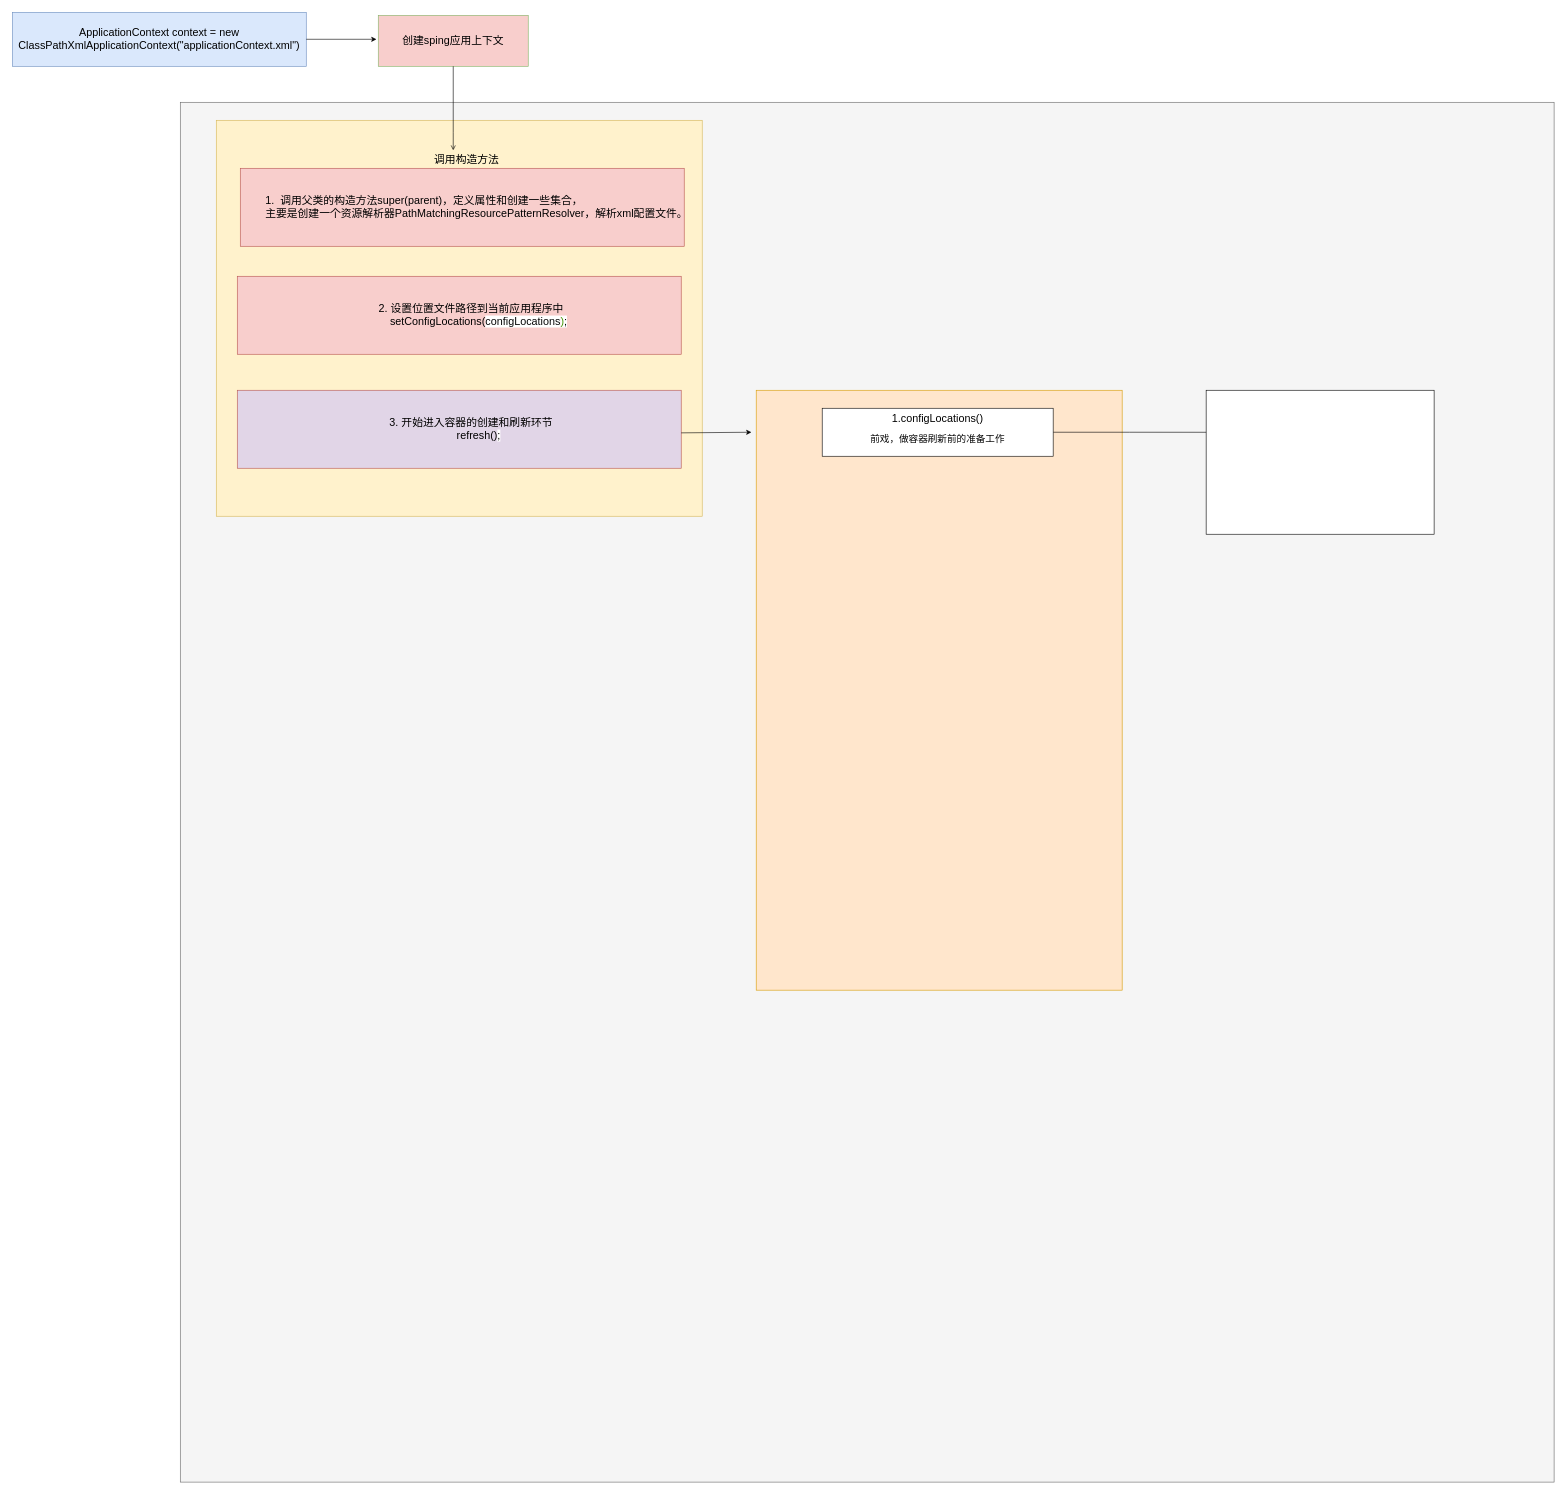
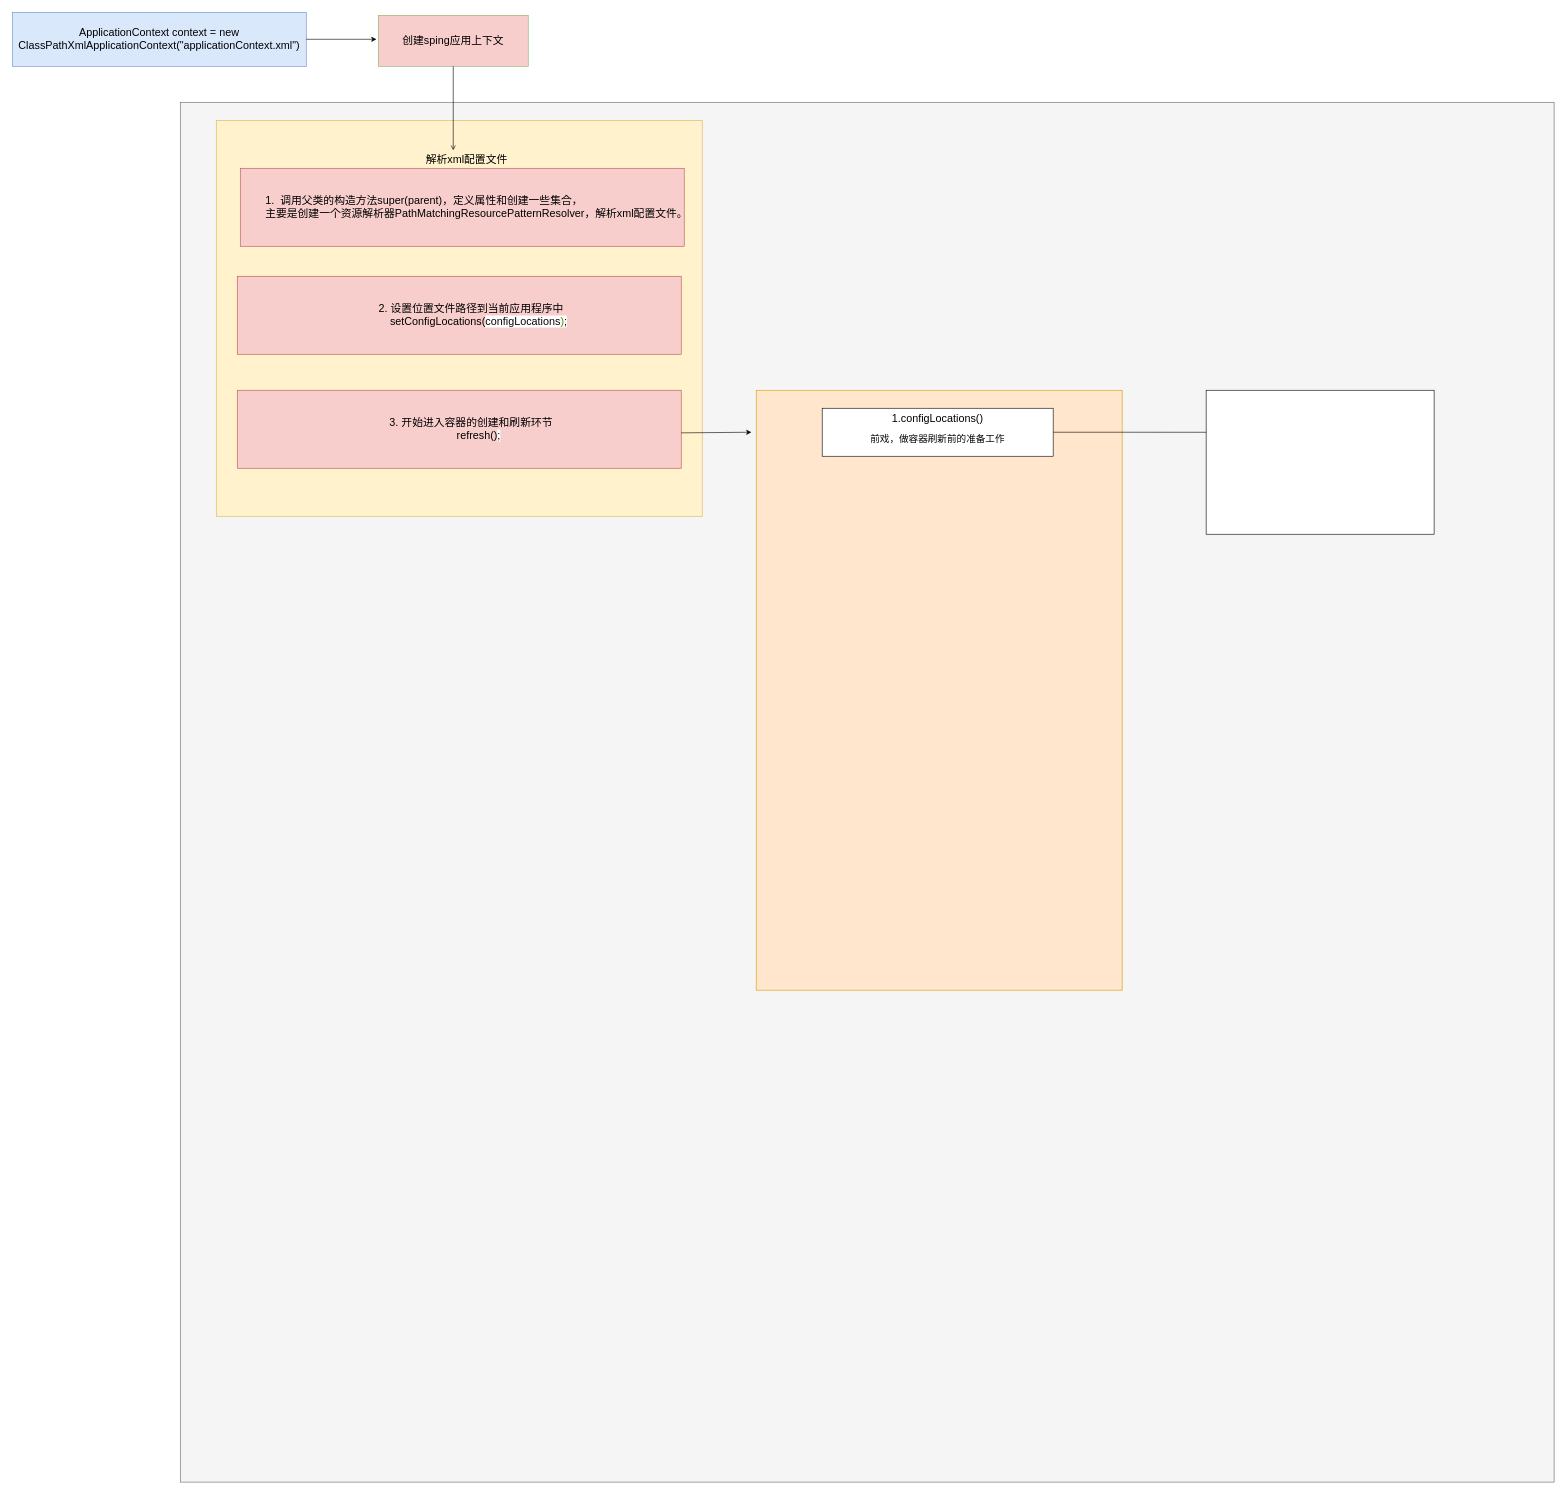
node "调用构造方法": label "调用构造方法" -> "解析xml配置文件"
node "3. 开始进入容器的创建和刷新环节 refresh();": fillcolor #e1d5e7 -> #f8cecc
